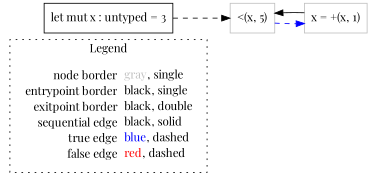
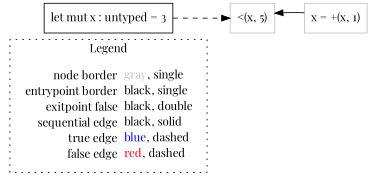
edge "<(x, 5)" -> "x = +(x, 1)": removed
node "node border": text "exitpoint border" -> "exitpoint false"
